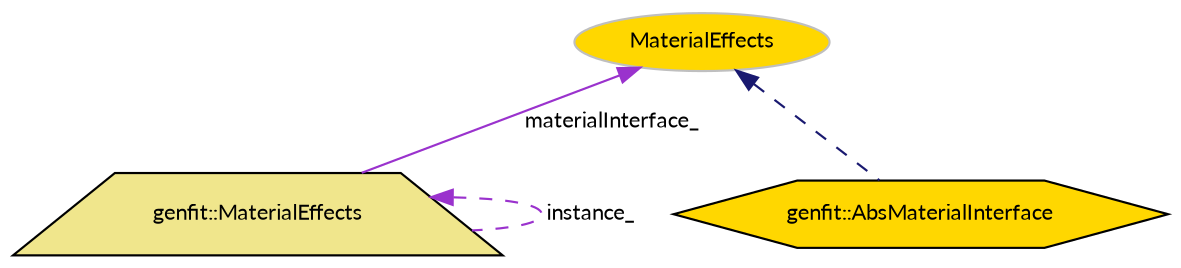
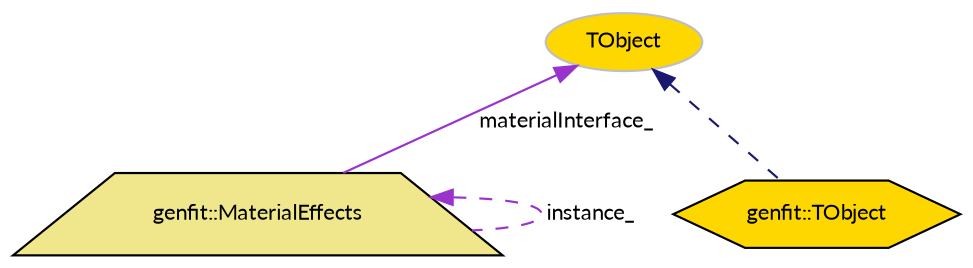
node "MaterialEffects": label "MaterialEffects" -> "TObject"
node "genfit::AbsMaterialInterface": label "genfit::AbsMaterialInterface" -> "genfit::TObject"
